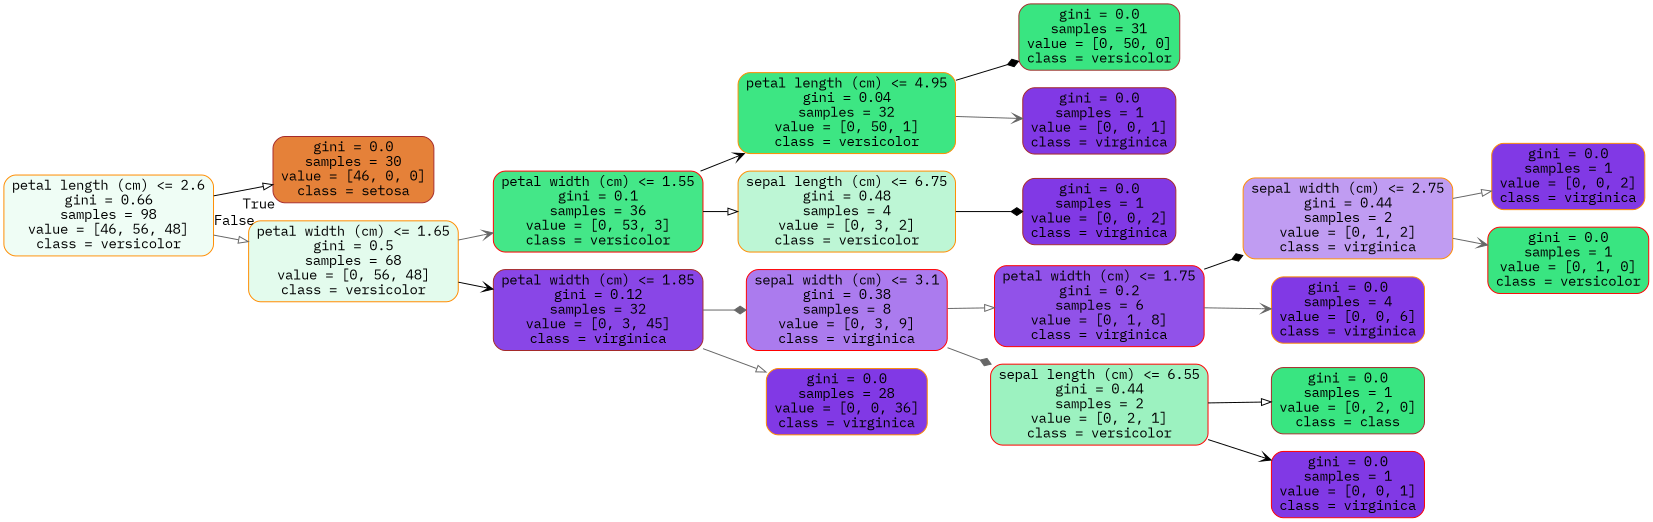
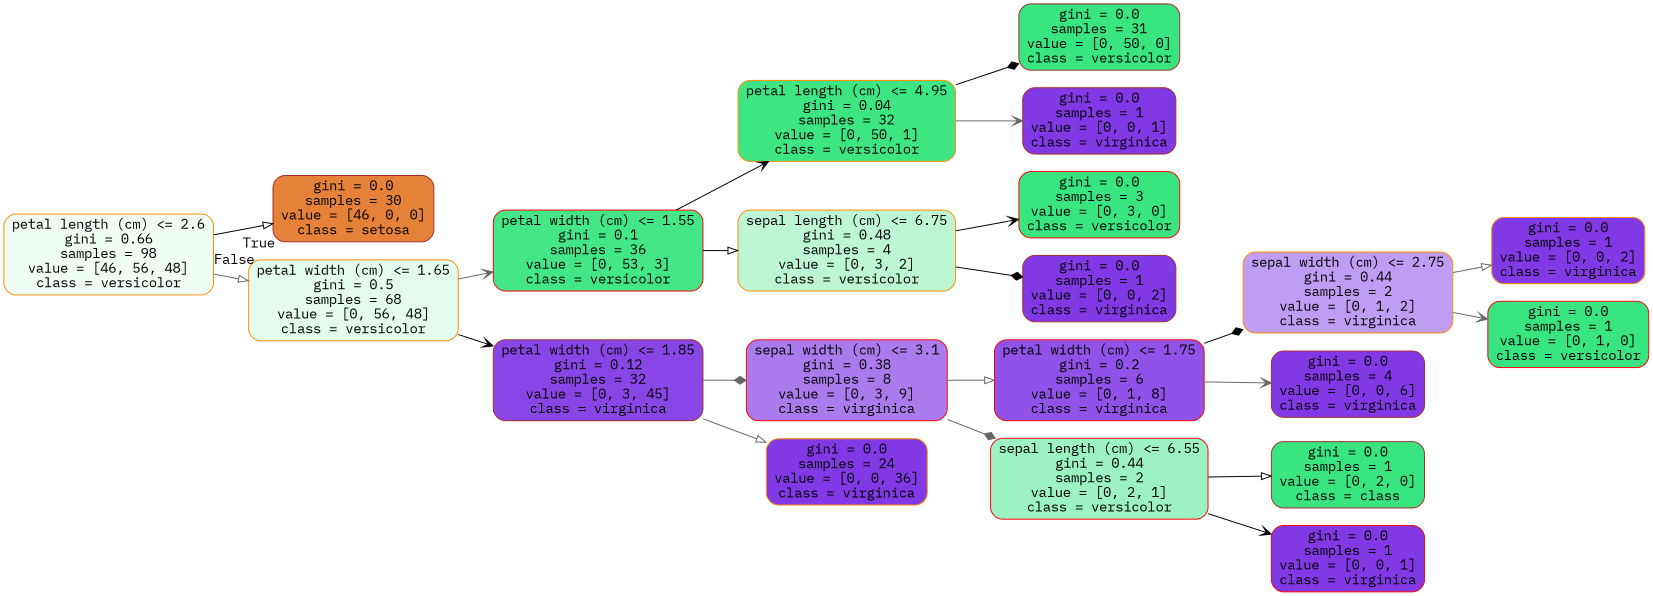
node "gini = 0.0 samples = 3 value = [0, 3, 0] class = versicolor": added
node "gini = 0.0 samples = 4 value = [0, 0, 6] class = virginica": color darkorange -> brown
node "gini = 0.0 samples = 28 value = [0, 0, 36] class = virginica": label "gini = 0.0 samples = 28 value = [0, 0, 36] class = virginica" -> "gini = 0.0 samples = 24 value = [0, 0, 36] class = virginica"
